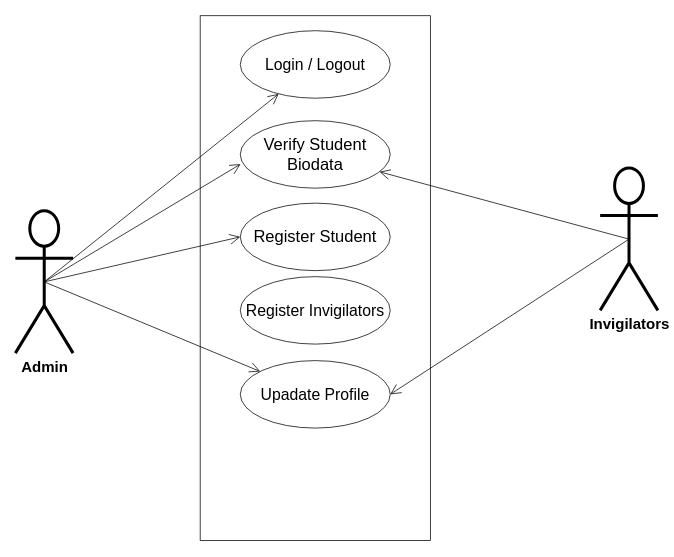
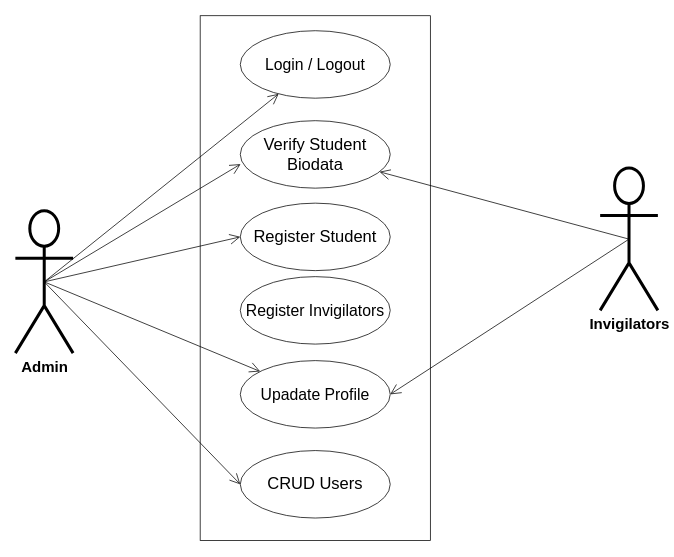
edge "Admin" -> "CRUD Users": added
node "CRUD Users": added
